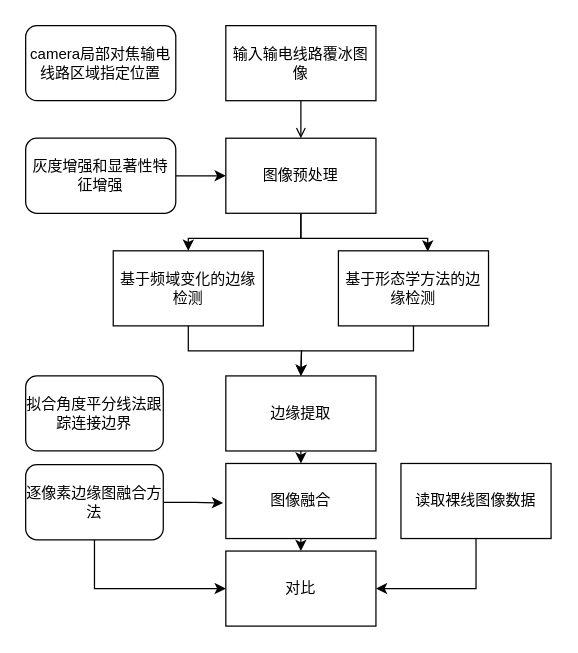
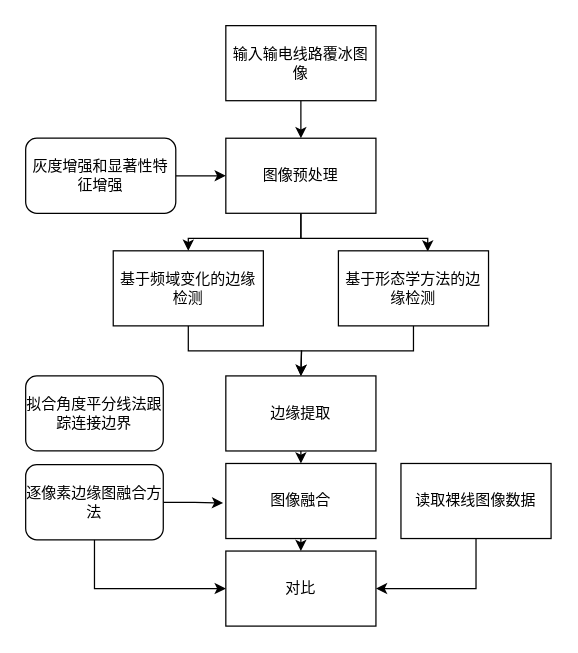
node "camera局部对焦输电线路区域指定位置": removed
edge "输入输电线路覆冰图像" -> "图像预处理": arrowhead open -> classic
